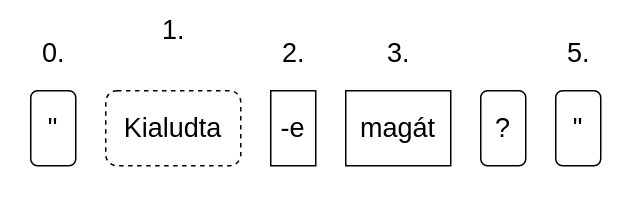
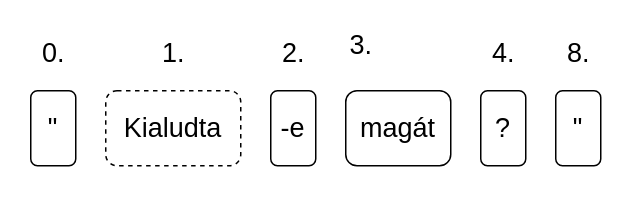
node "1.": moved (173, 31) -> (173, 53)
node "3.": moved (398, 53) -> (361, 46)
node "4.": added
node "5.": label "5." -> "8."
node "-e": shape rectangle -> rounded rectangle
node "magát": shape rectangle -> rounded rectangle
